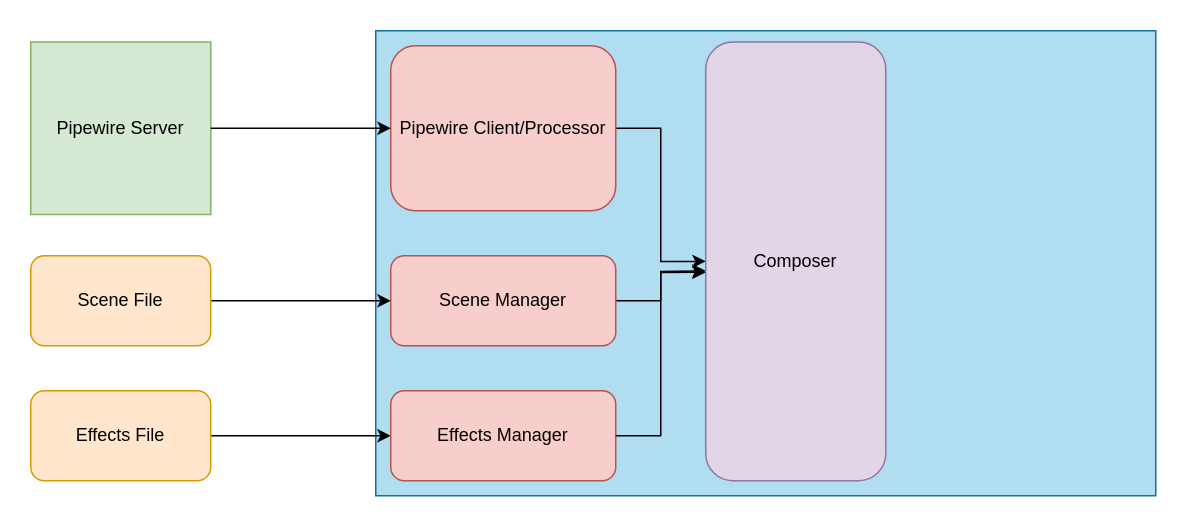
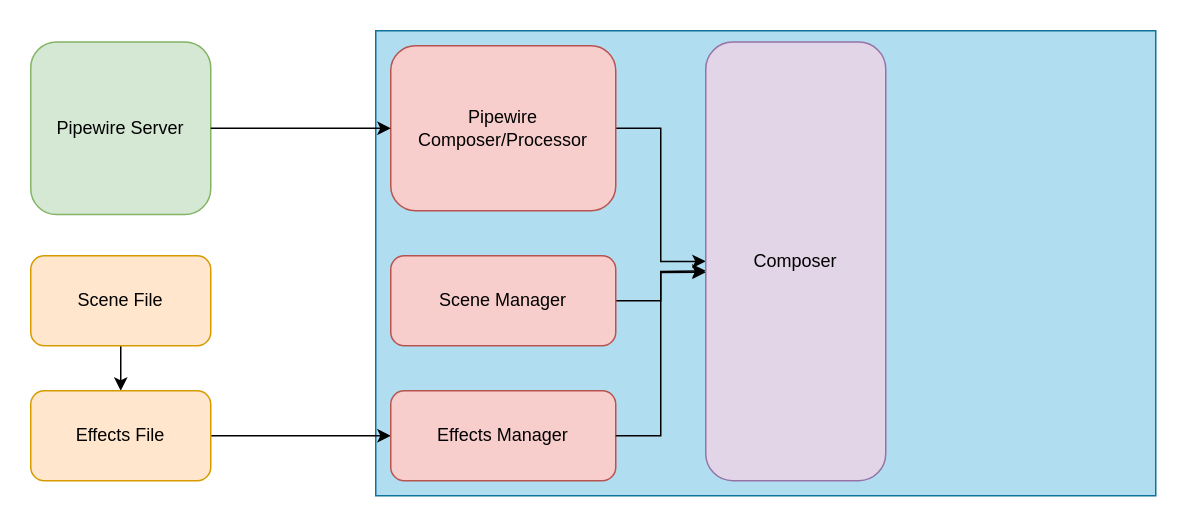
node "Pipewire Server": shape rectangle -> rounded rectangle
node "Pipewire Client/Processor": label "Pipewire Client/Processor" -> "Pipewire Composer/Processor"
edge "Scene File" -> "Scene Manager": now "Scene File" -> "Effects File"
